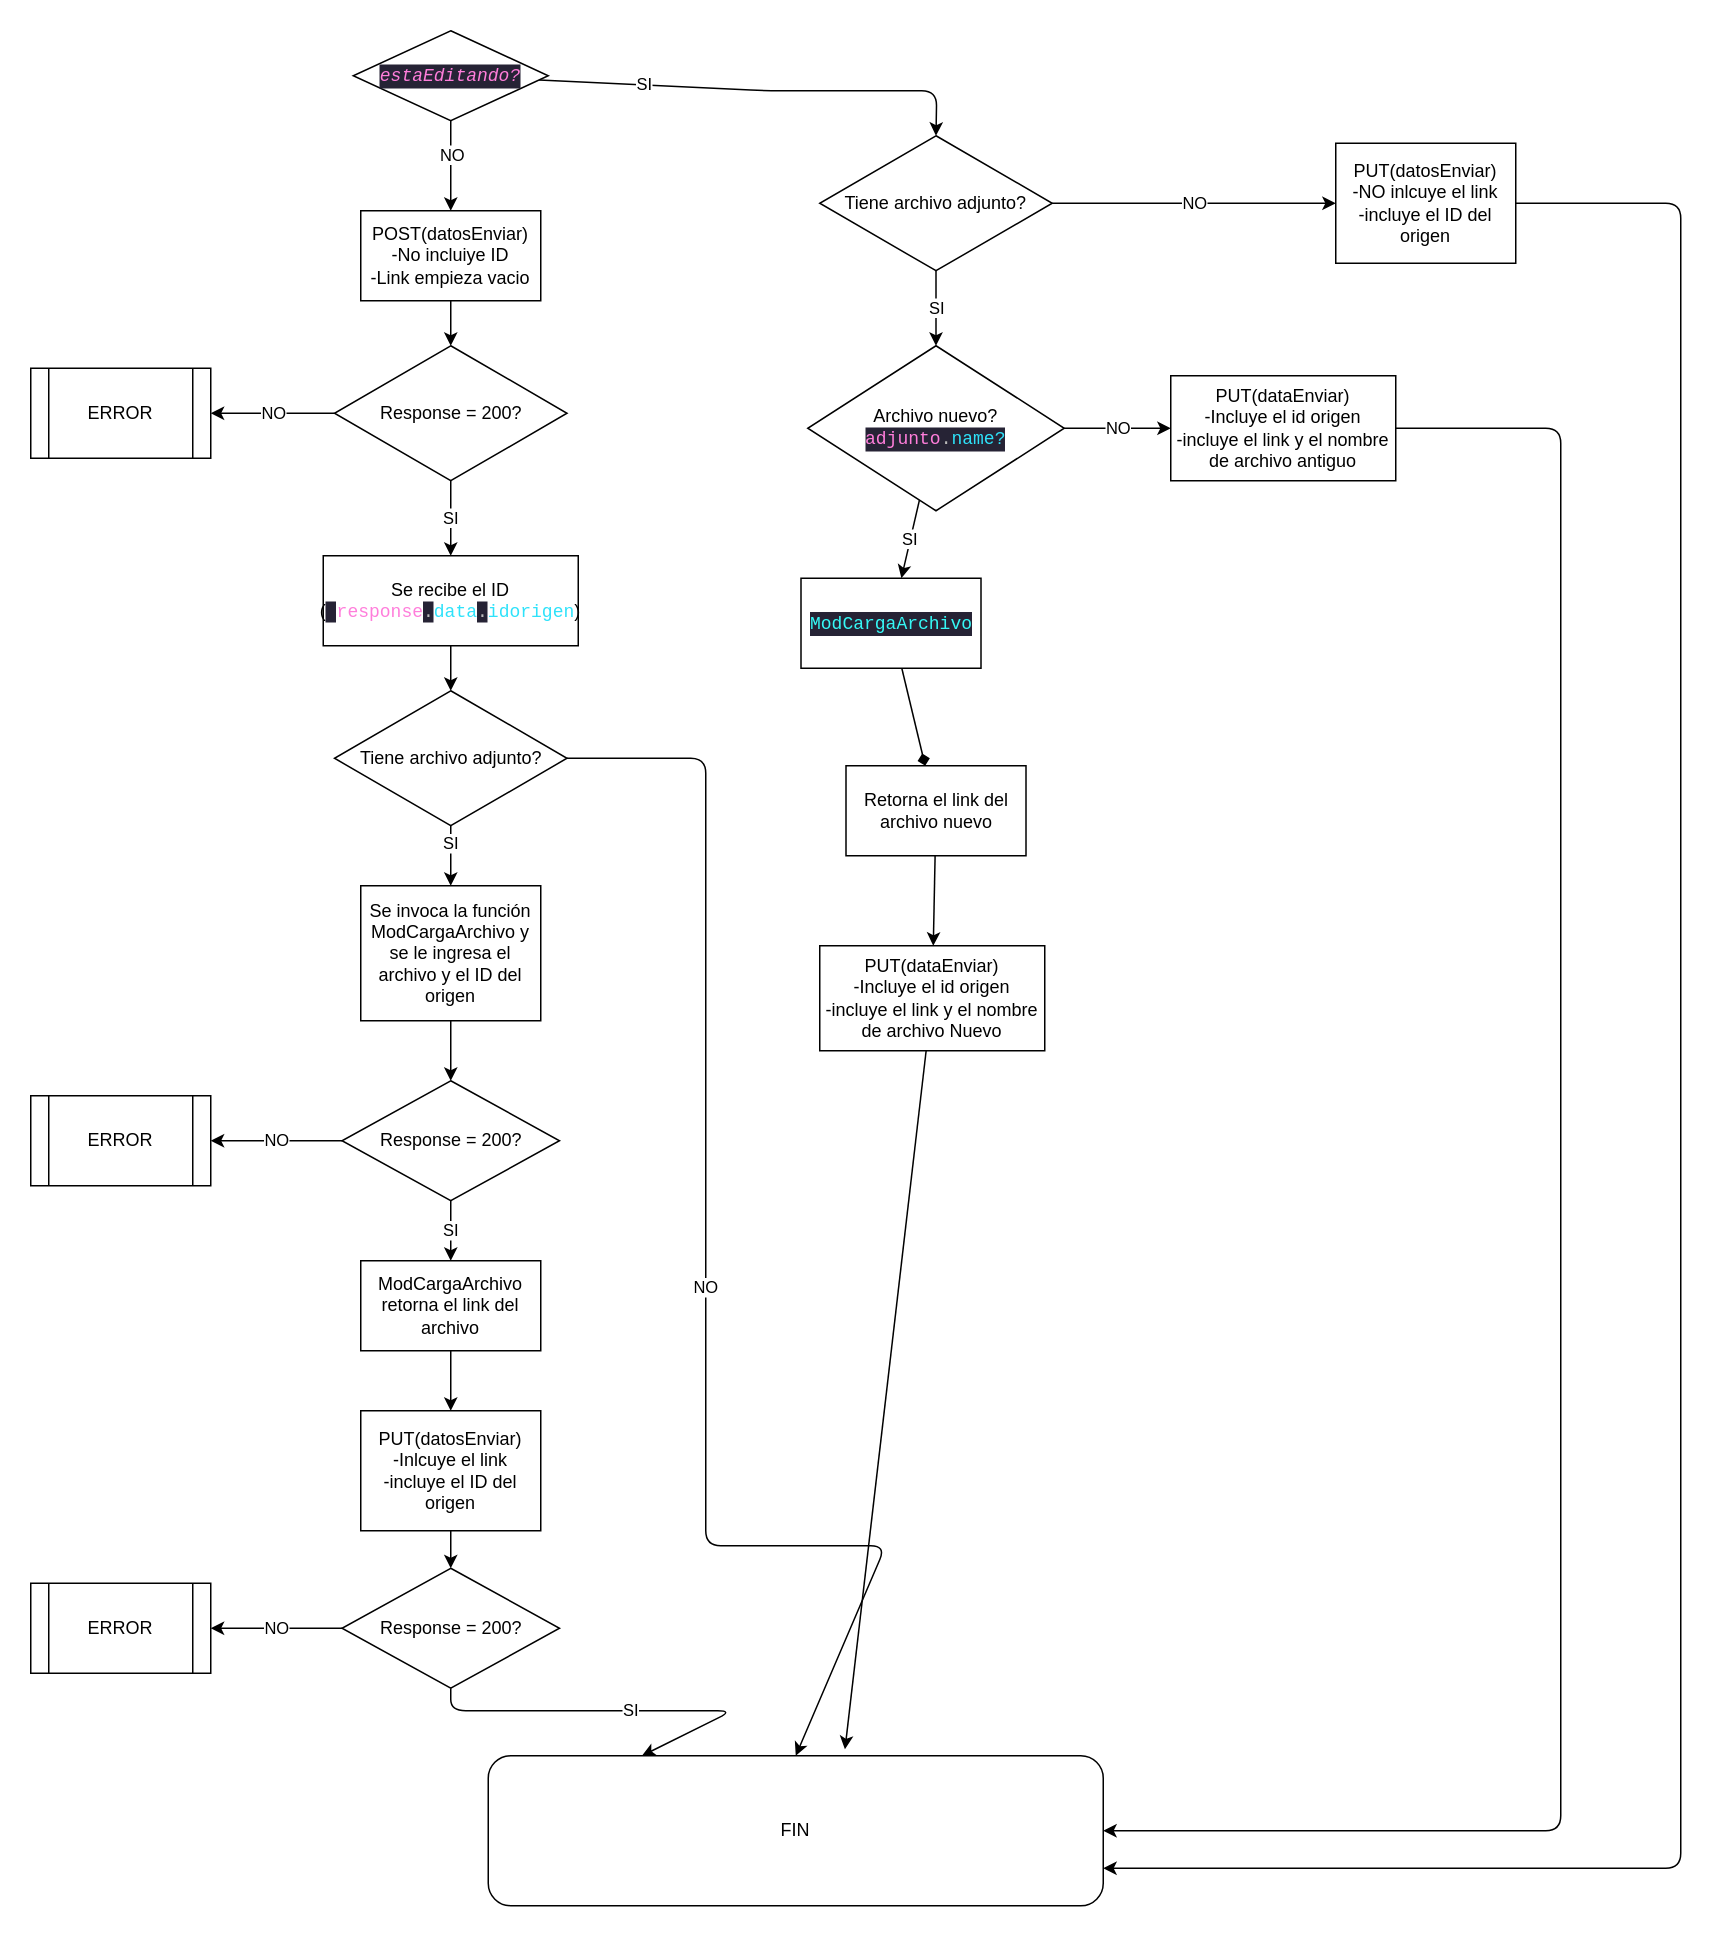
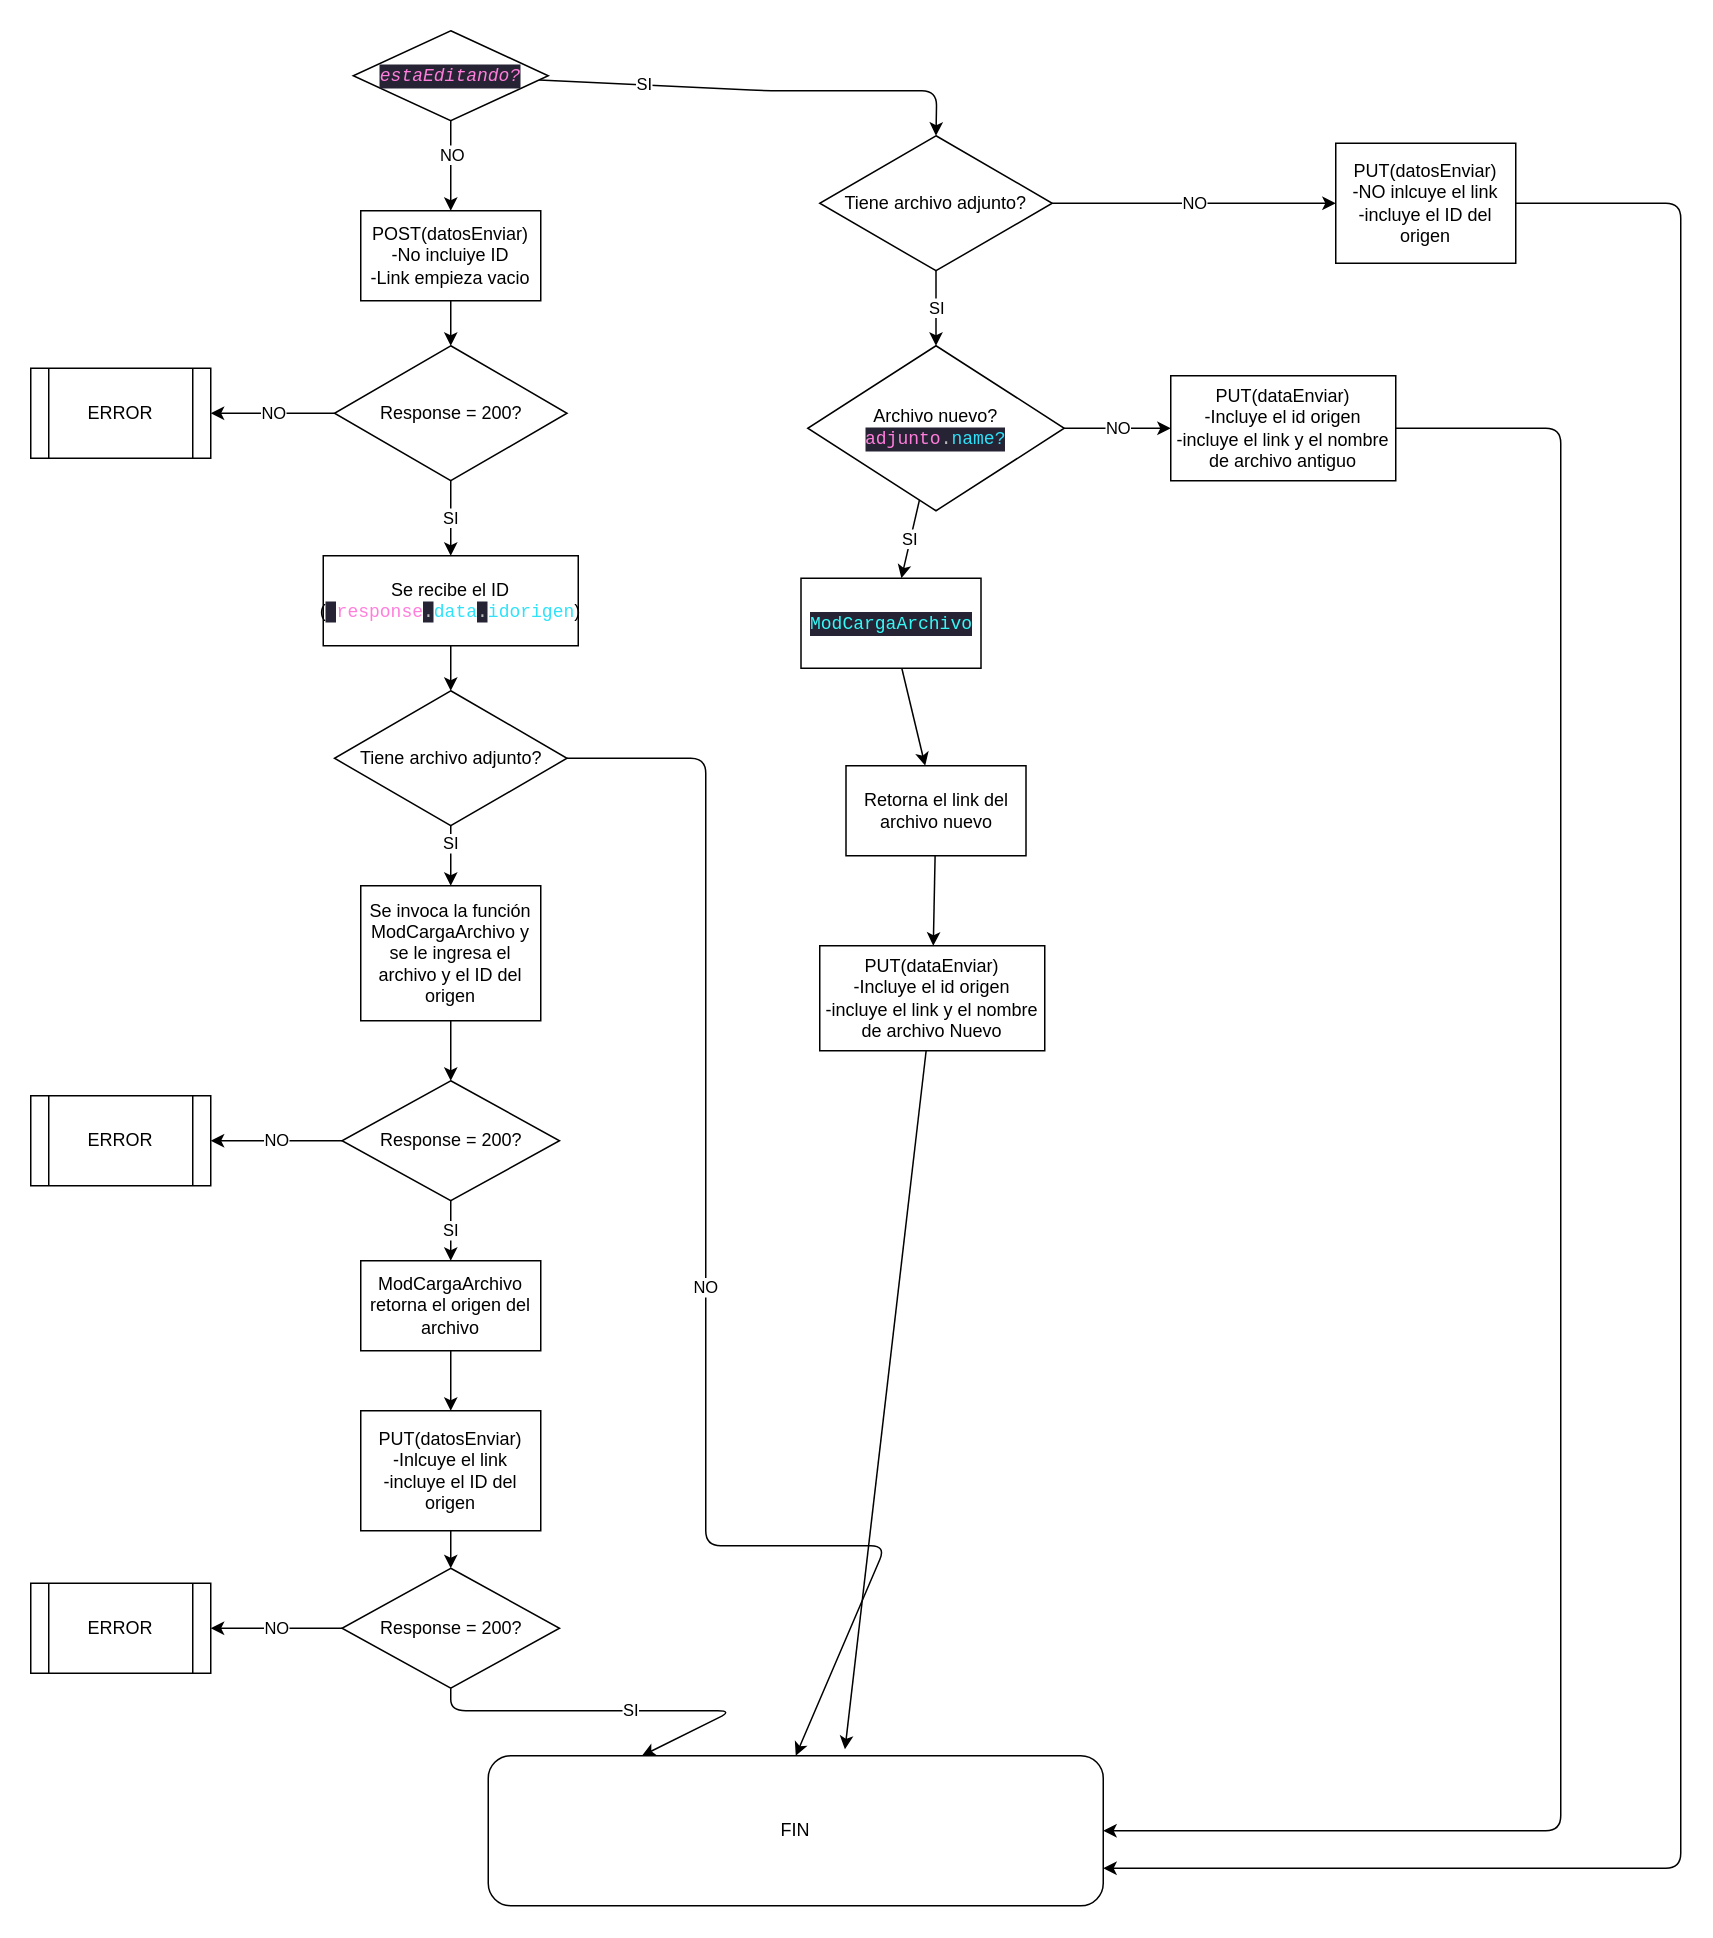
edge "ModCargaArchivo" -> "Retorna el link del archivo nuevo": arrowhead diamond -> classic
node "ModCargaArchivo retorna el link del archivo": label "ModCargaArchivo retorna el link del archivo" -> "ModCargaArchivo retorna el origen del archivo"
